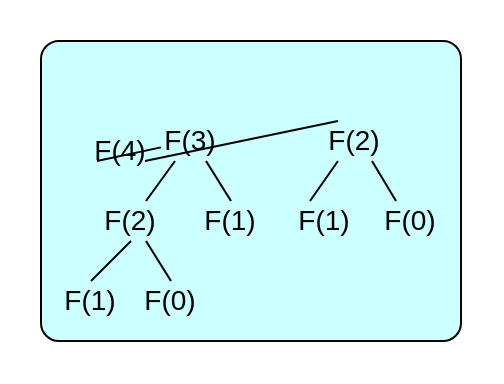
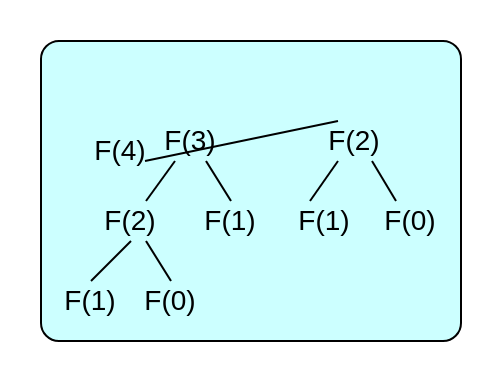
edge "F(3)" -- "F(4)": removed
